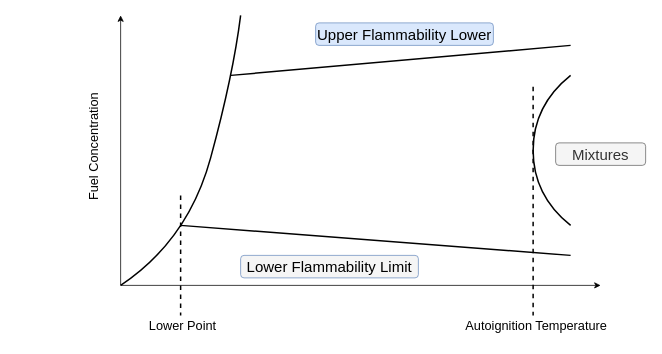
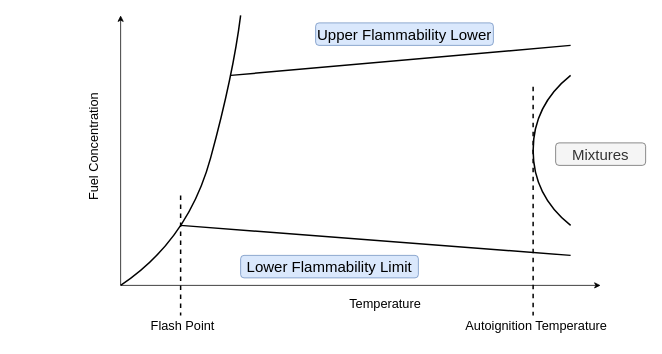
node "Lower Flammability Limit": fillcolor #f5f5f5 -> #dae8fc
node "Temperature": added
node "Lower Point": label "Lower Point" -> "Flash Point"
